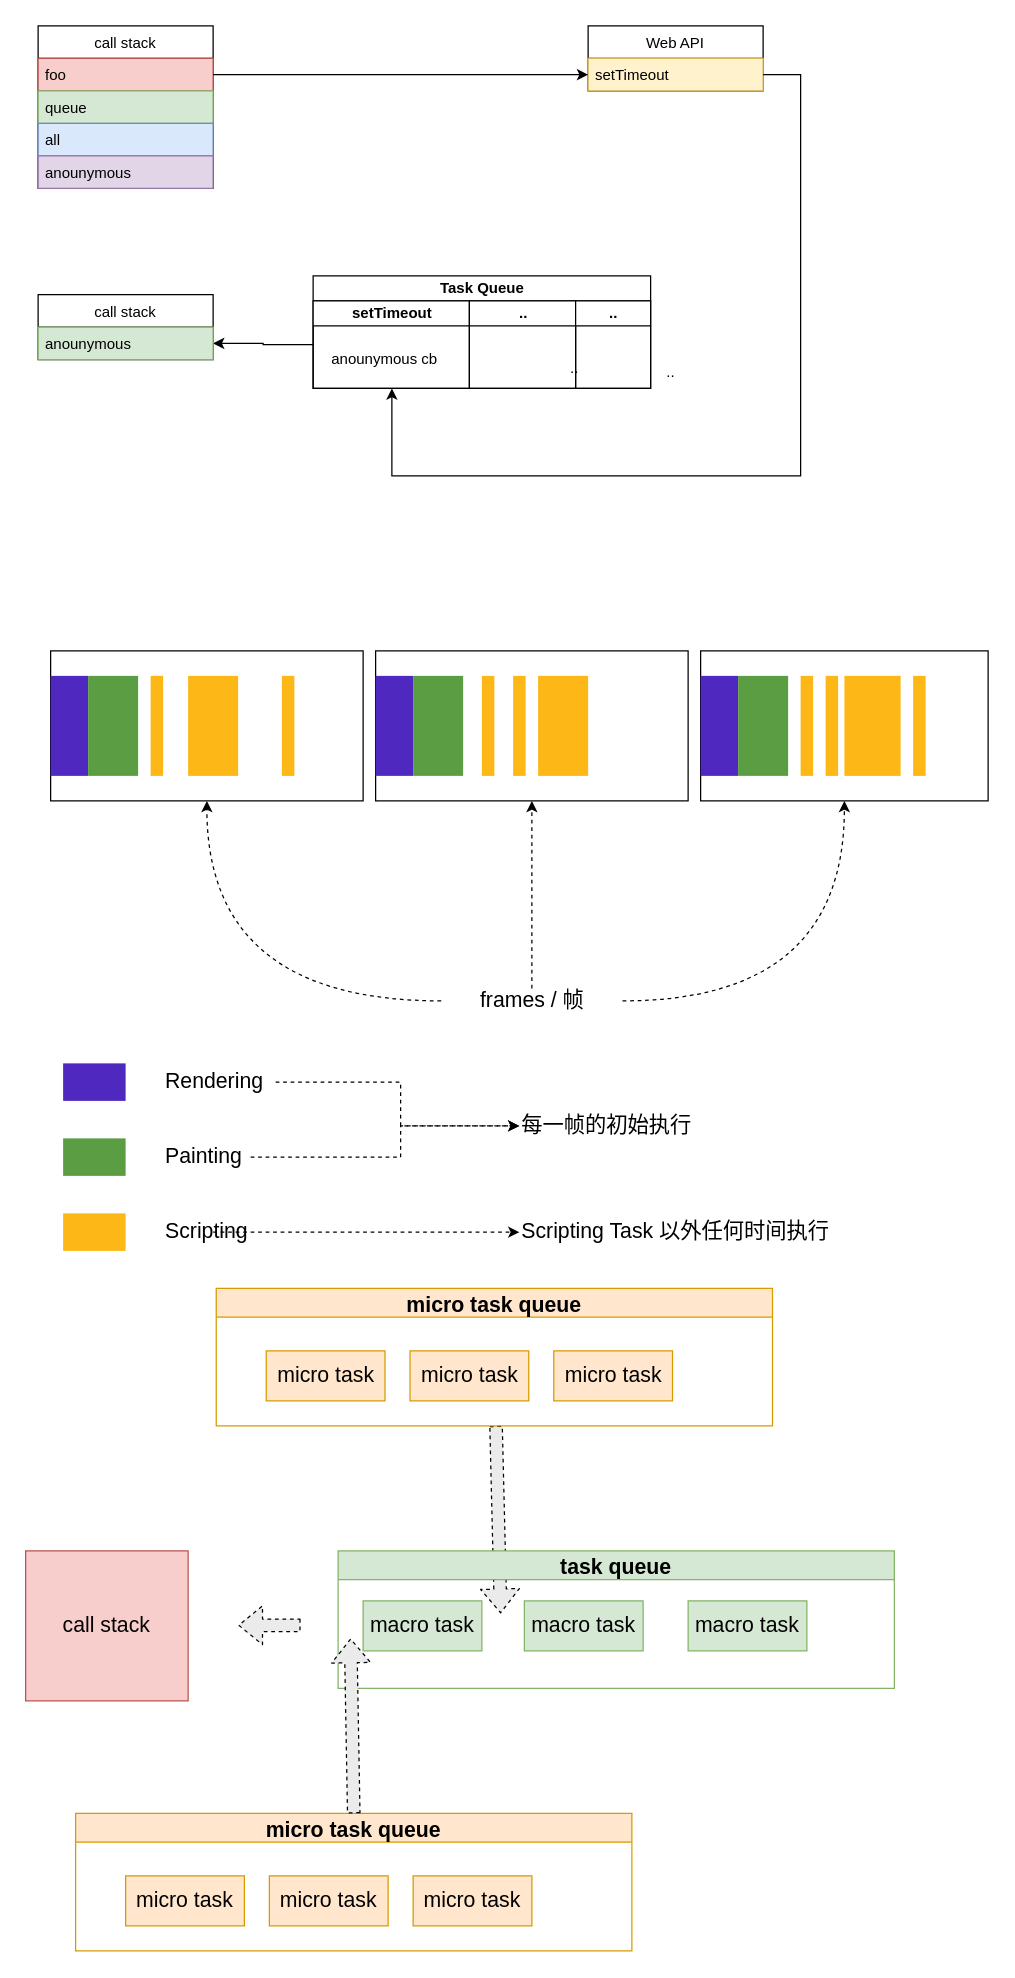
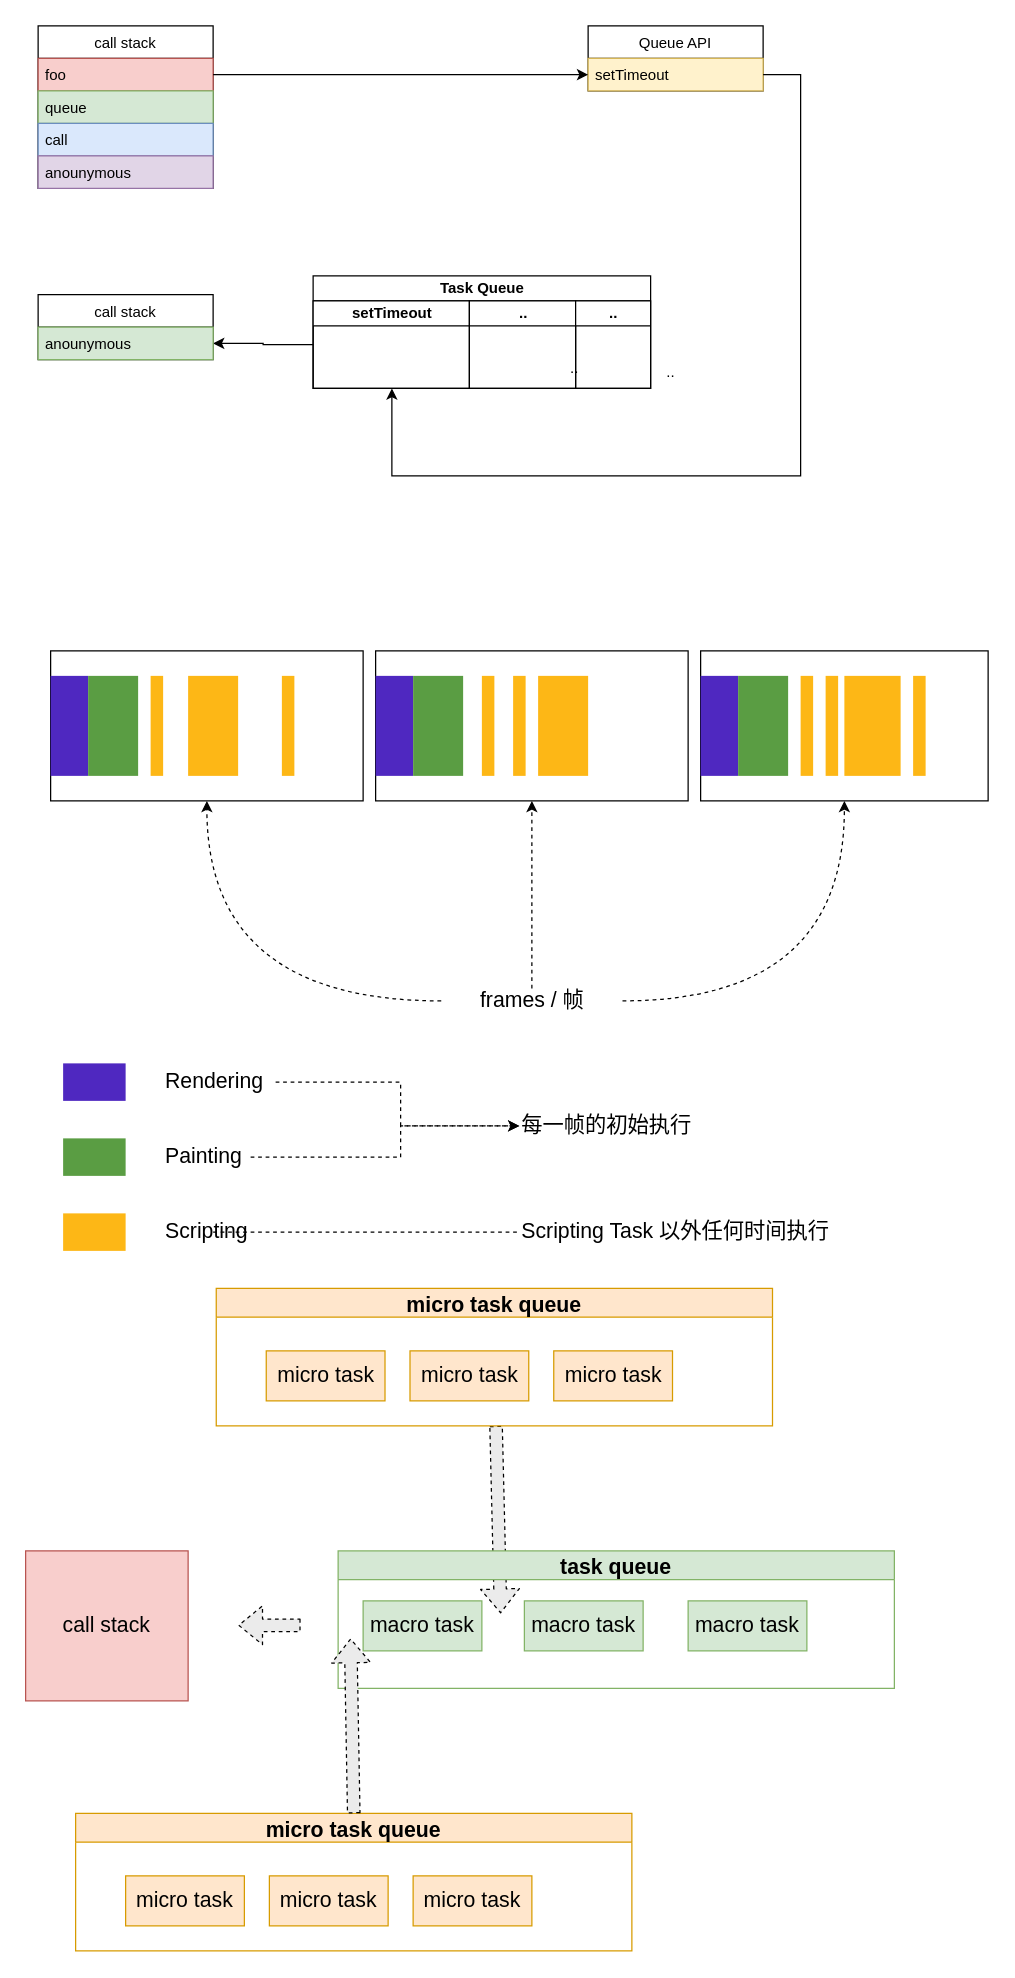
node "Web API": label "Web API" -> "Queue API"
node "all": label "all" -> "call"
node "anounymous cb": removed
edge "Scripting" -> "Scripting Task 以外任何时间执行": arrowhead classic -> none
